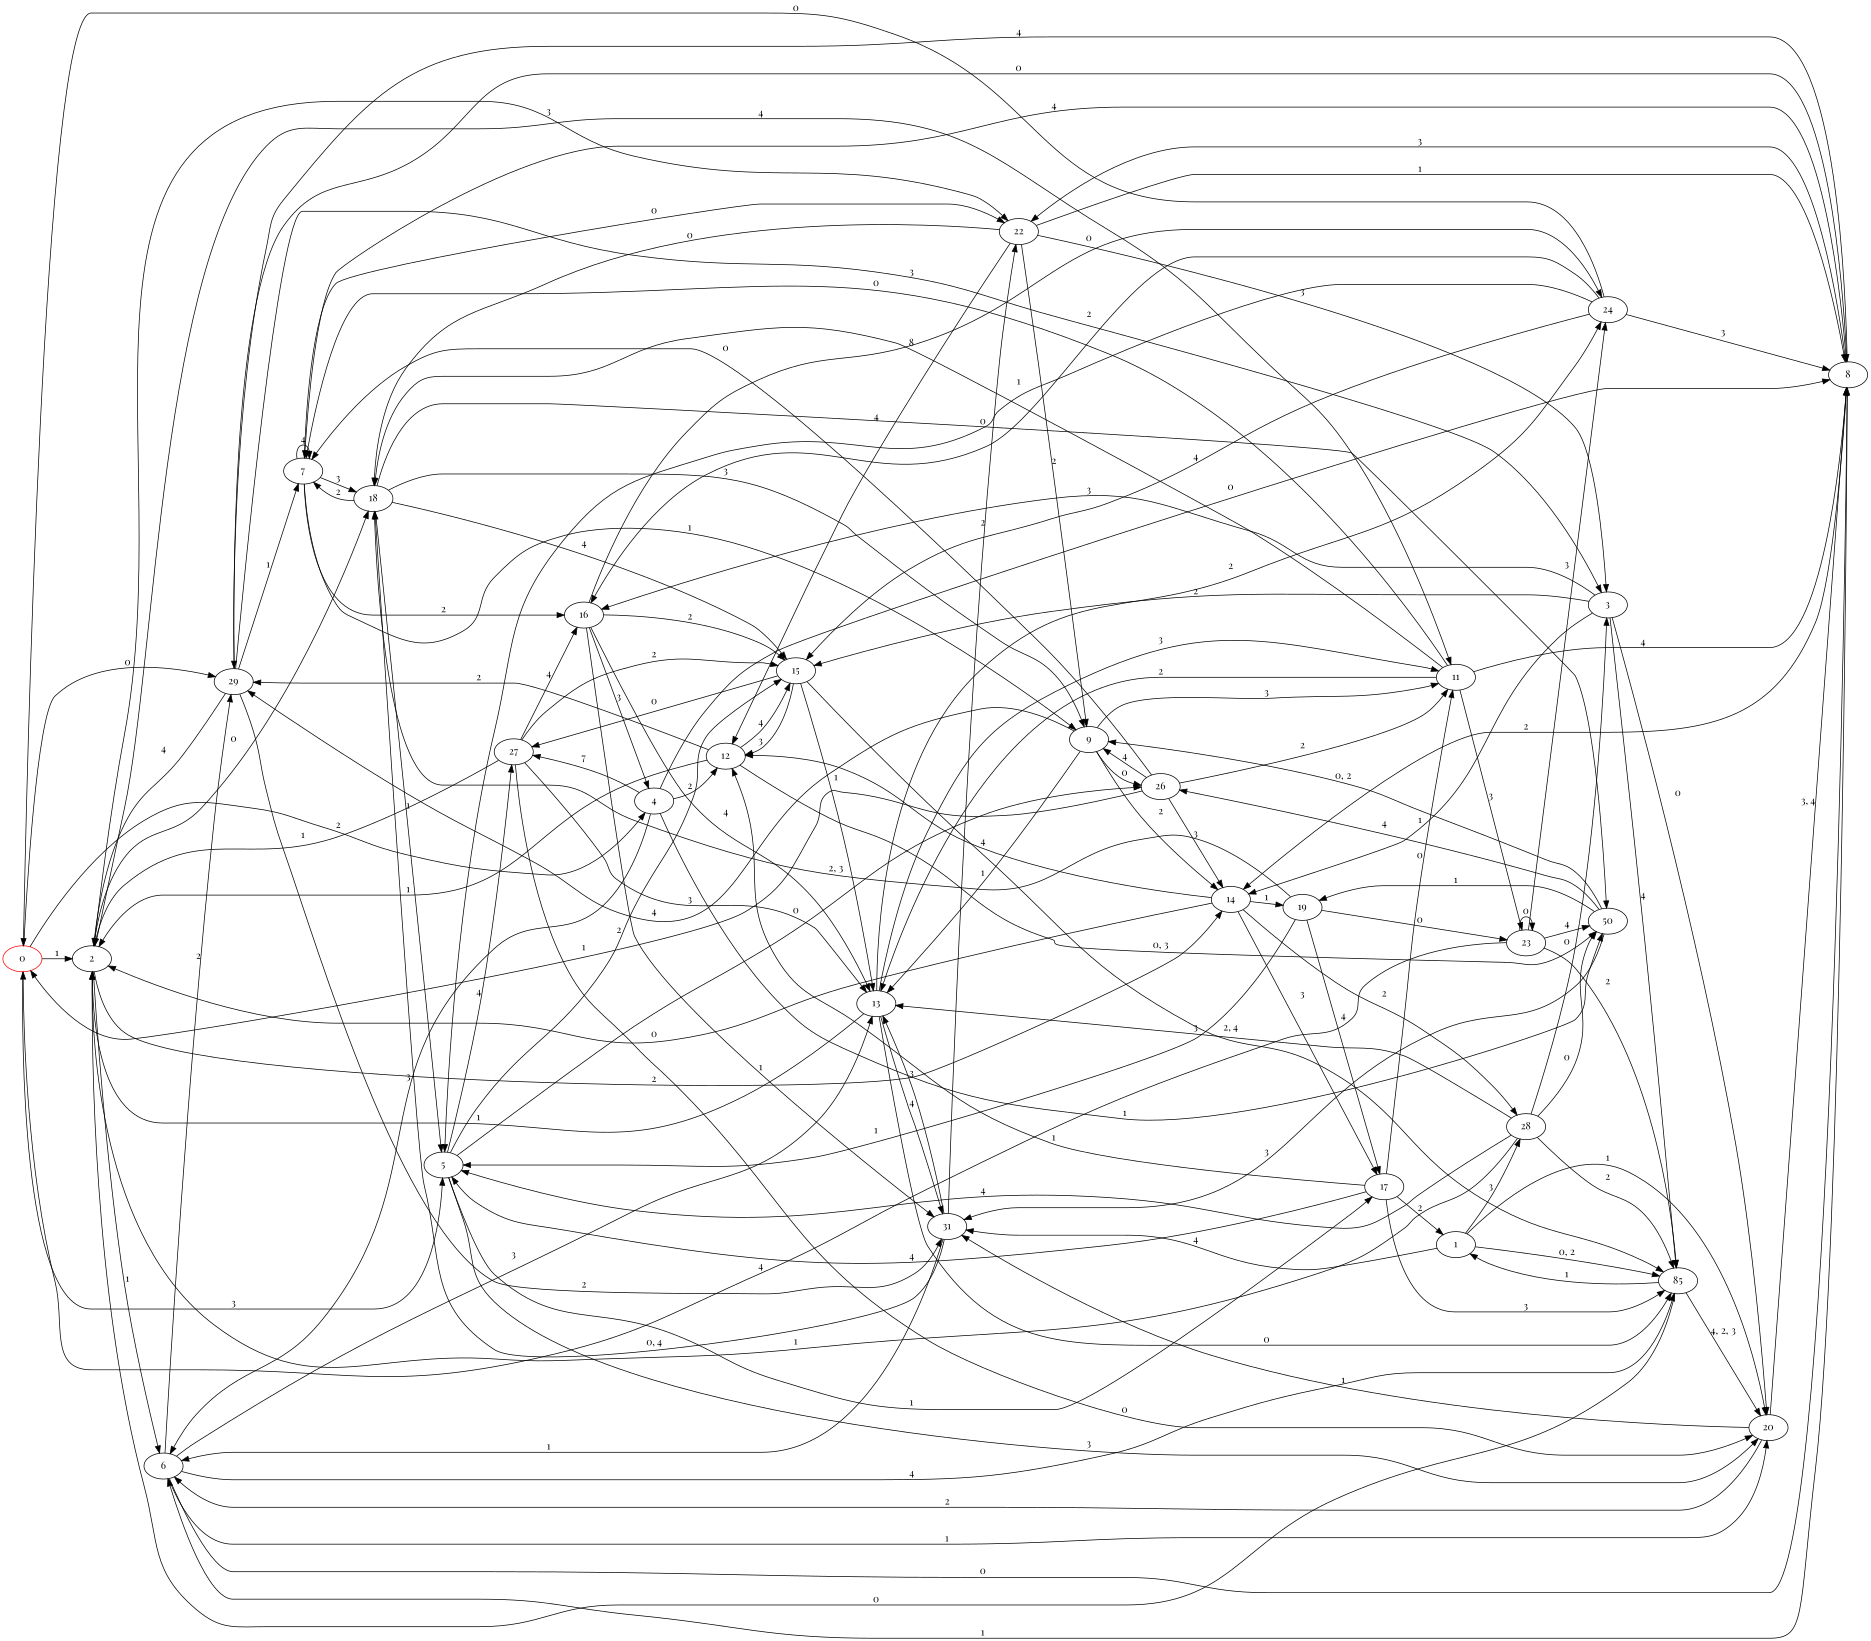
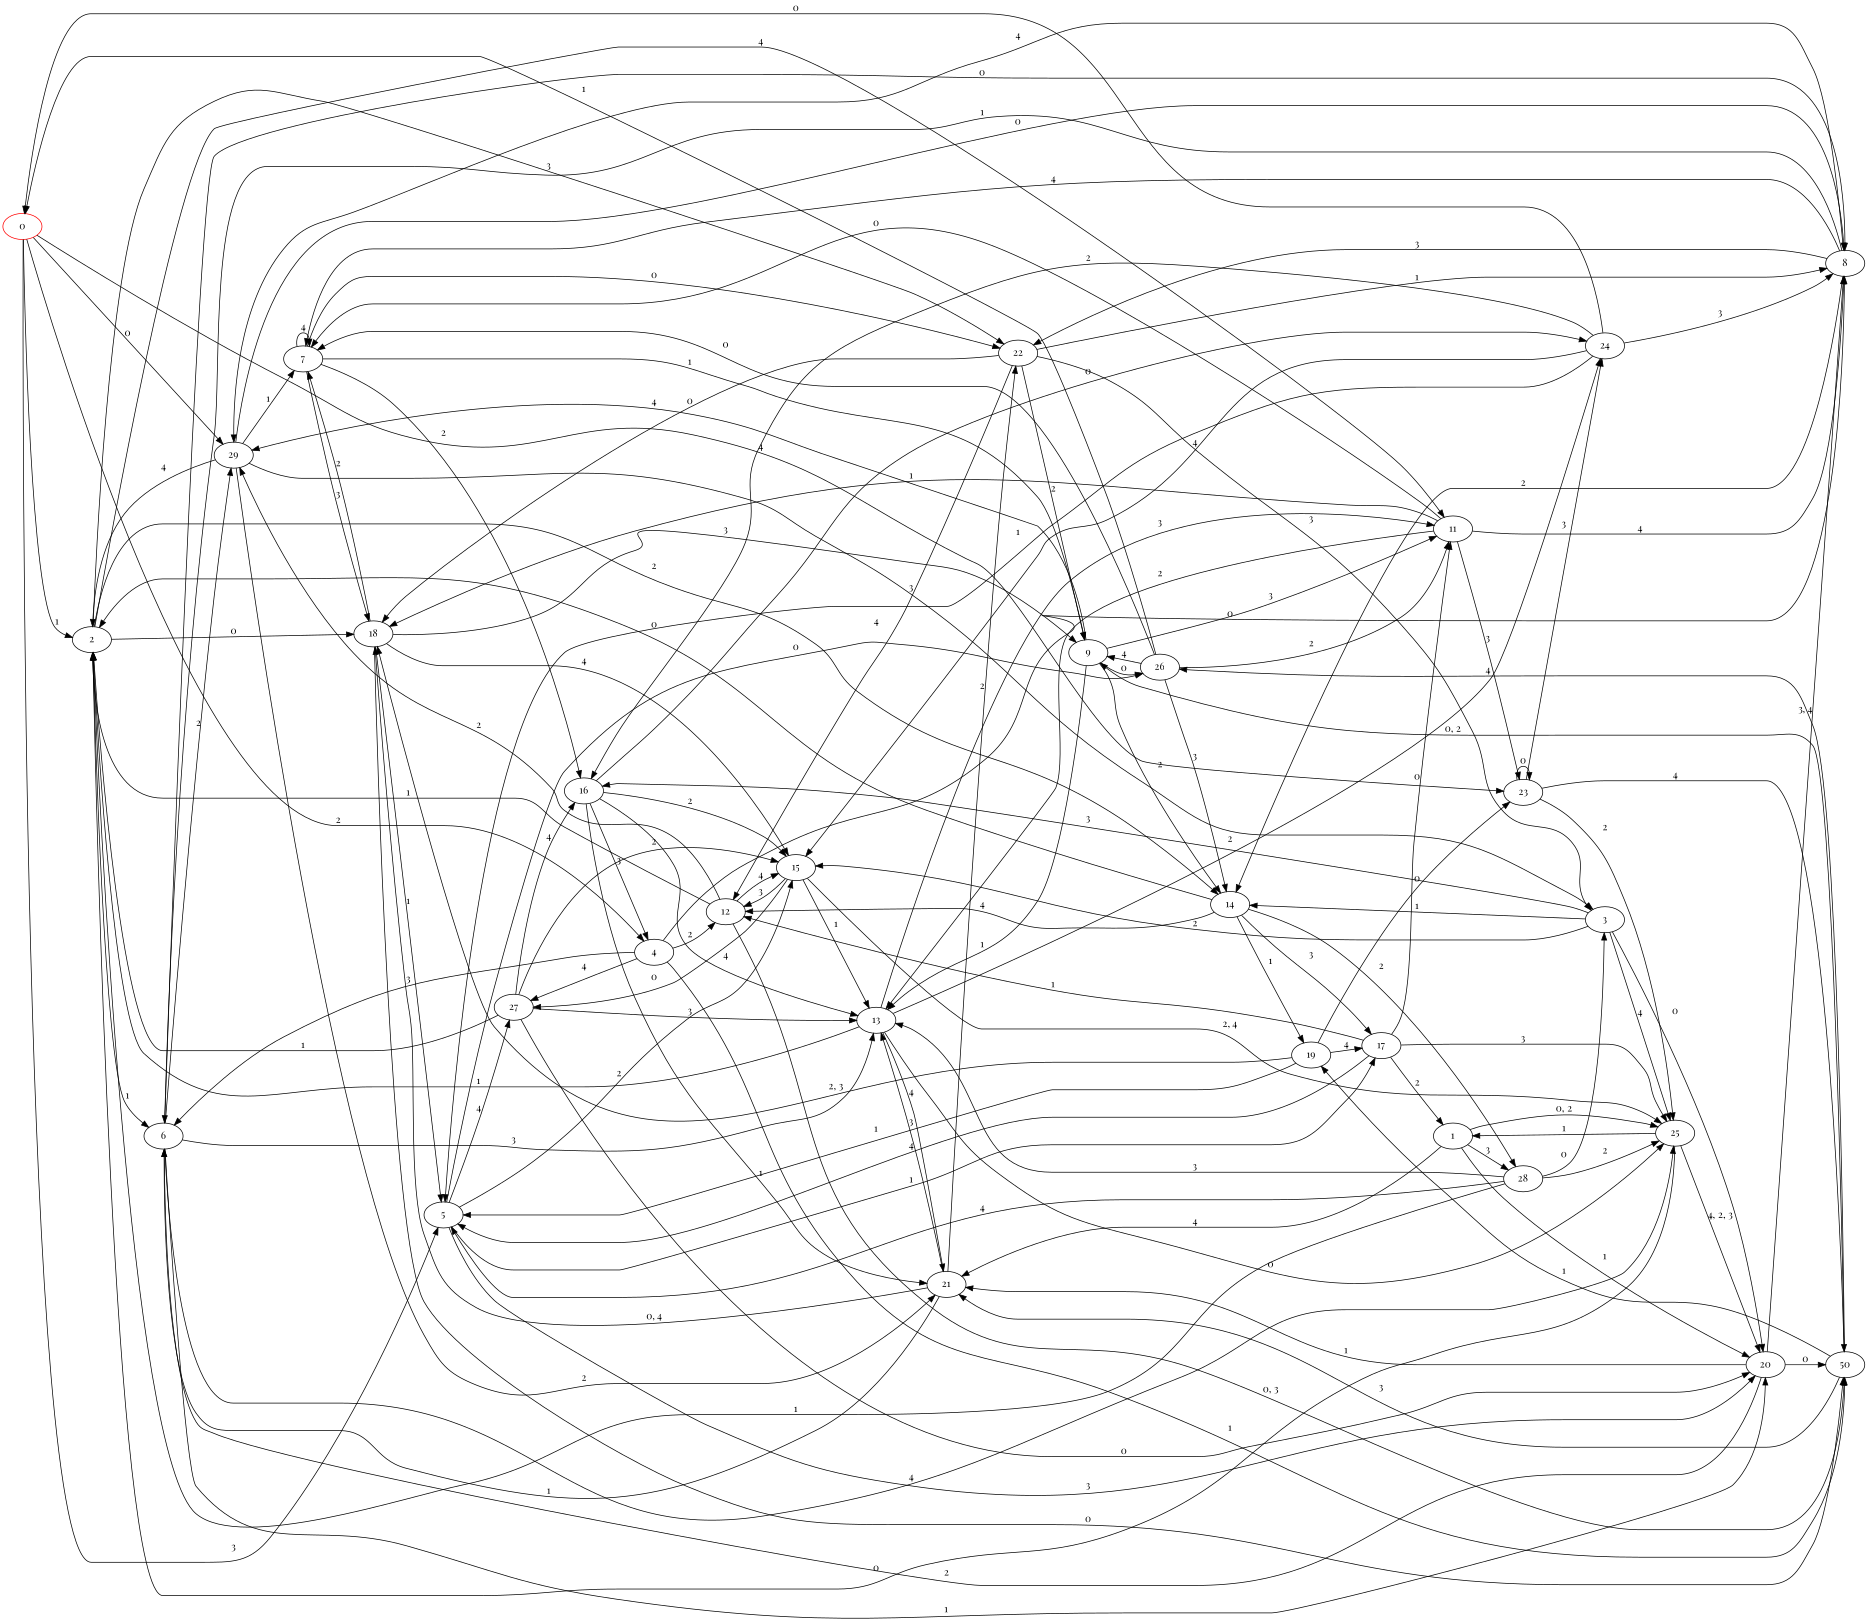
edge "11" -> "18": label "8" -> "1"
edge "4" -> "27": label "7" -> "4"
edge "28" -> "50": now "20" -> "50"
node "31": label "31" -> "21"
node "85": label "85" -> "25"
edge "23" -> "0": reversed
